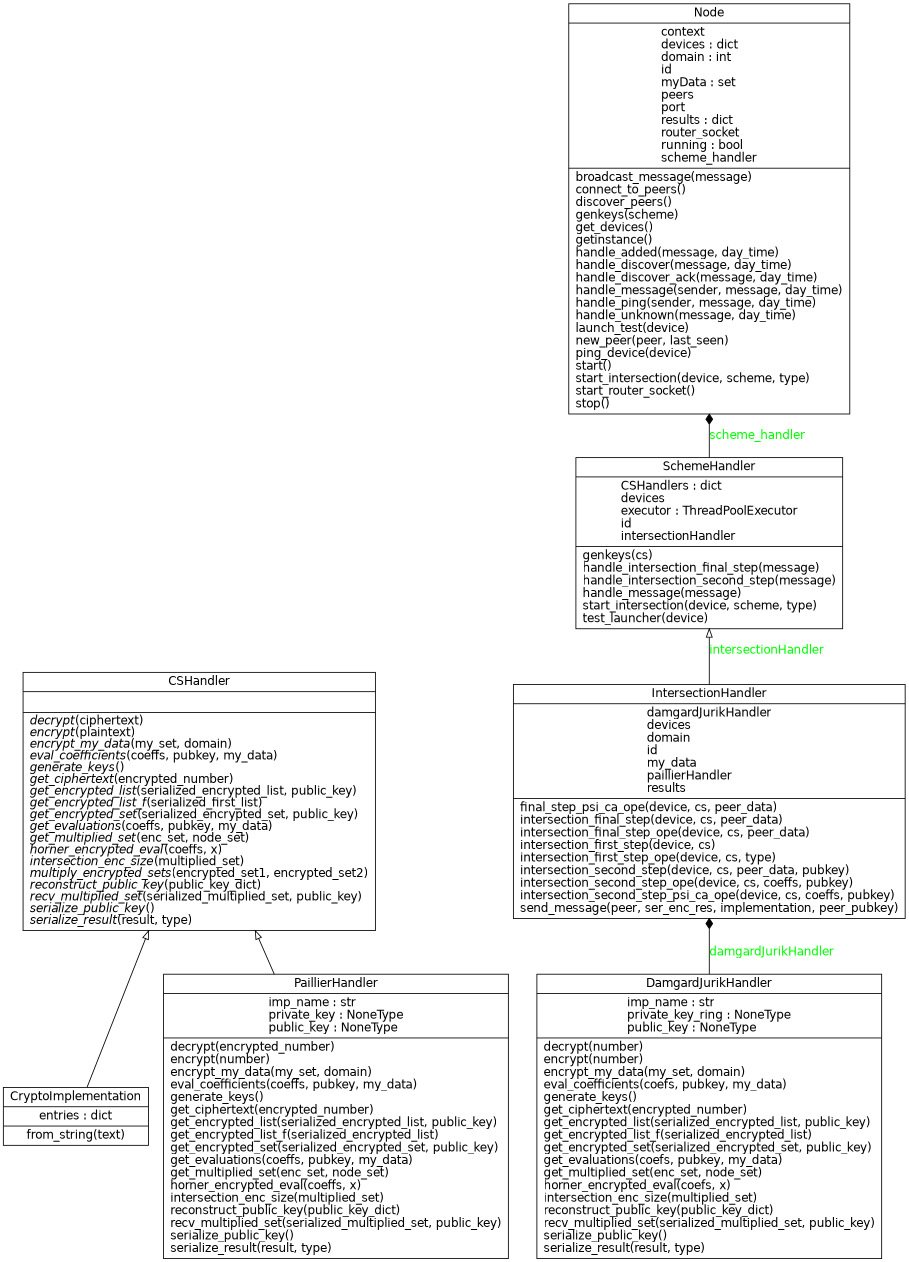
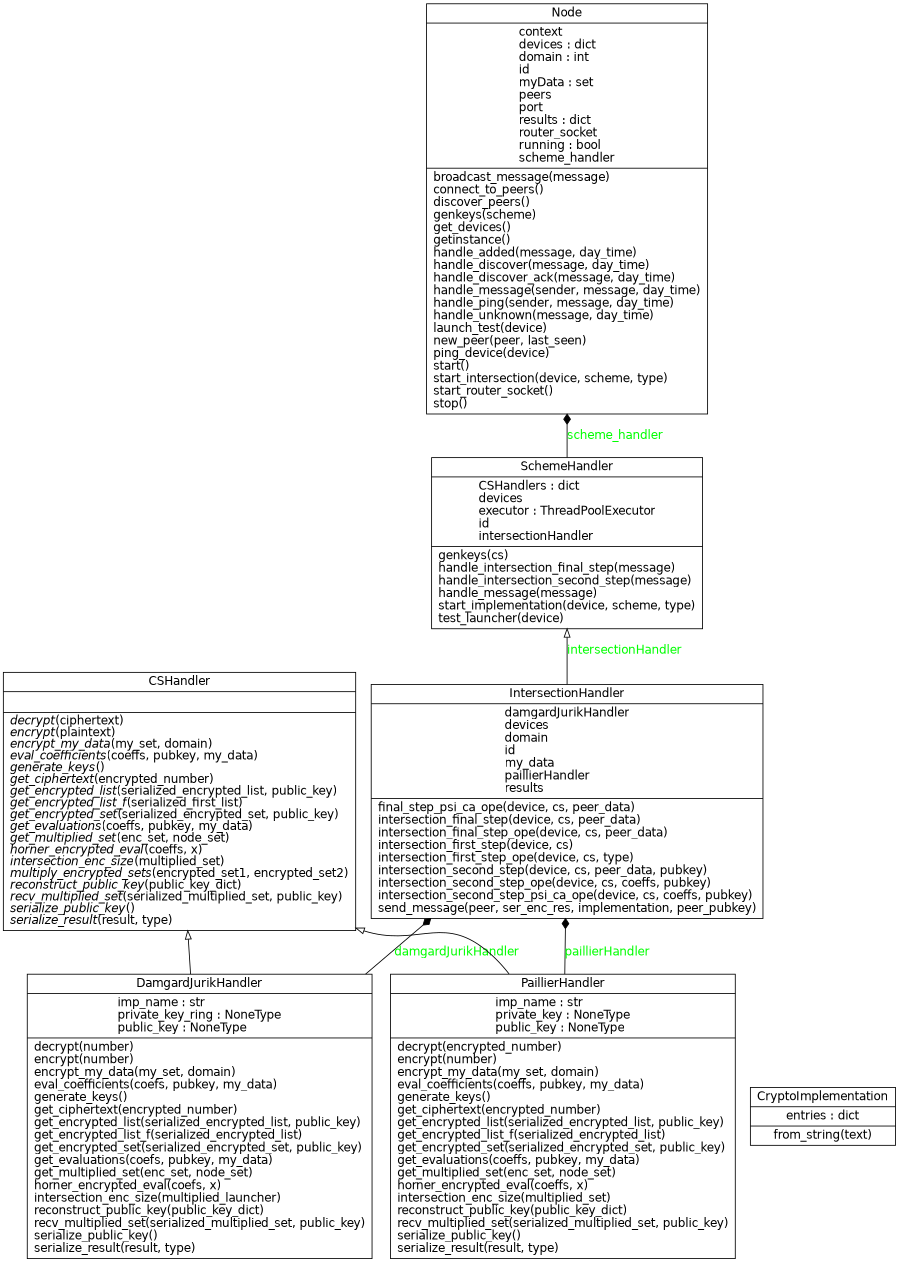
node "SchemeHandler": text "start_intersection(device, scheme, type)" -> "start_implementation(device, scheme, type)"
edge "PaillierHandler" -> "IntersectionHandler": added, label "paillierHandler"
edge "CryptoImplementation" -> "CSHandler": now "DamgardJurikHandler" -> "CSHandler"
node "DamgardJurikHandler": text "intersection_enc_size(multiplied_set)" -> "intersection_enc_size(multiplied_launcher)"
